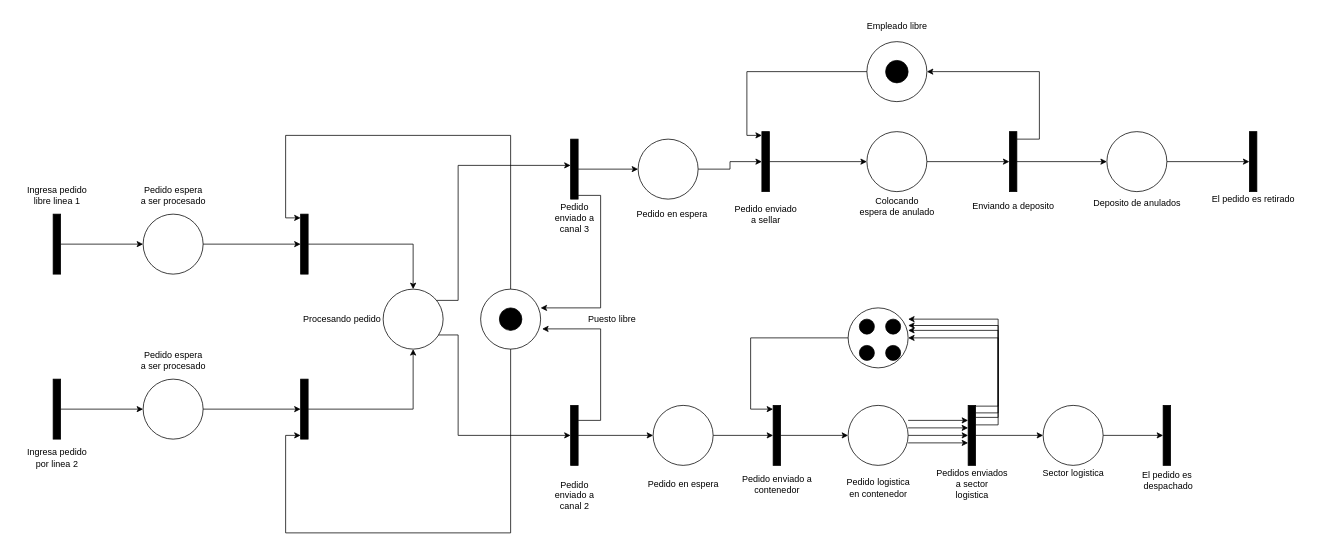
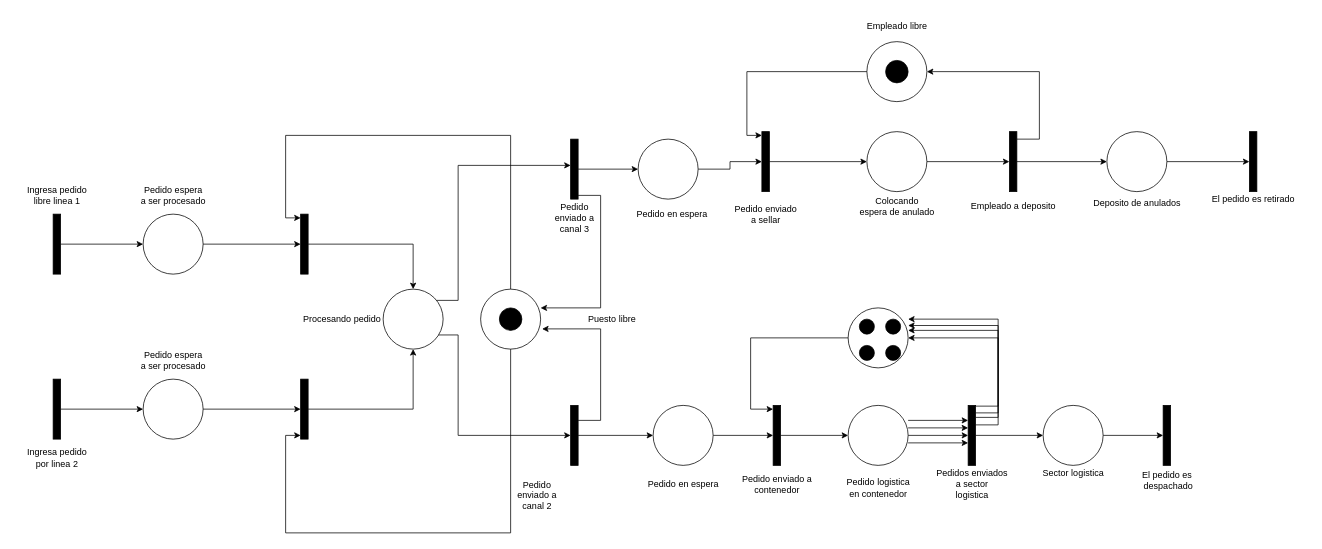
node "Enviando a deposito": label "Enviando a deposito" -> "Empleado a deposito"
node "Pedido enviado a canal 2": moved (574, 495) -> (537, 495)
